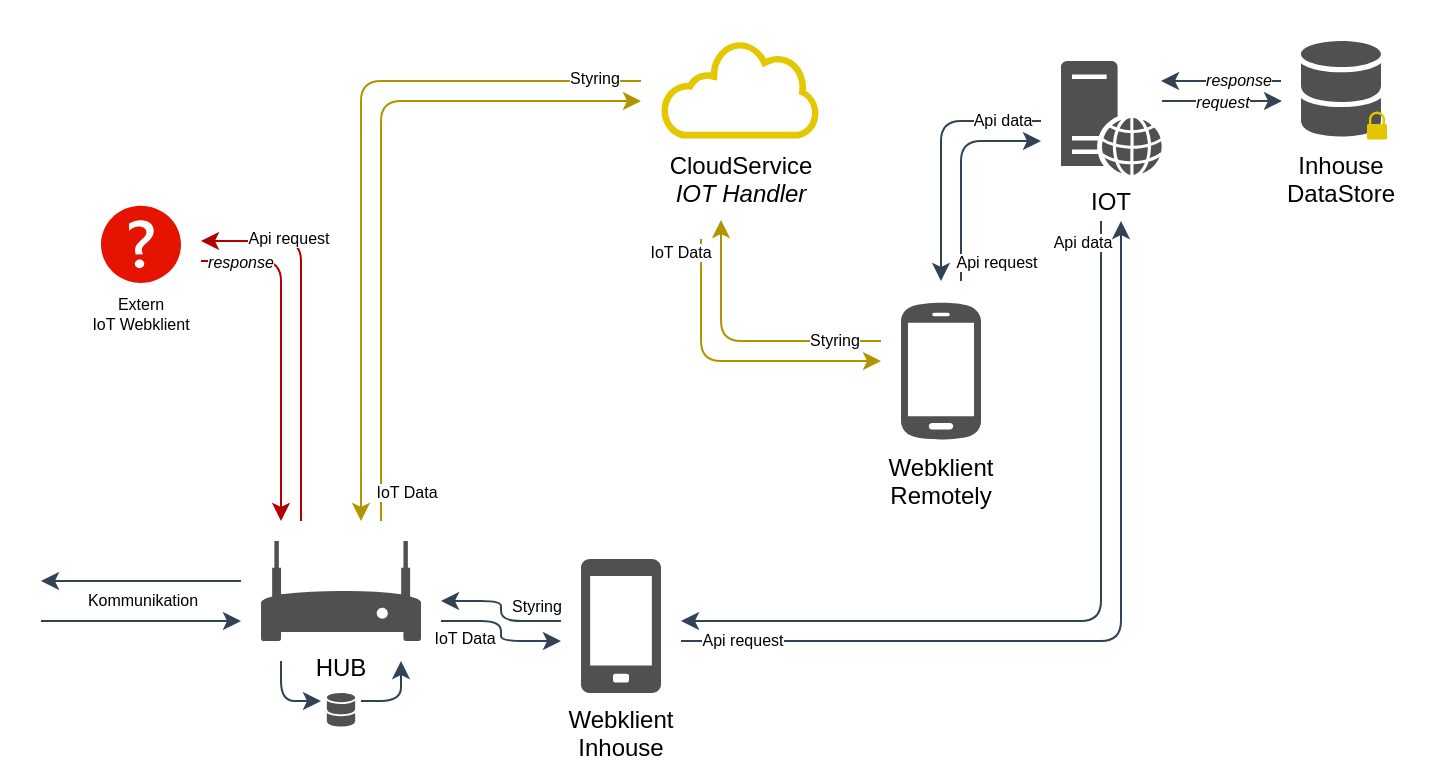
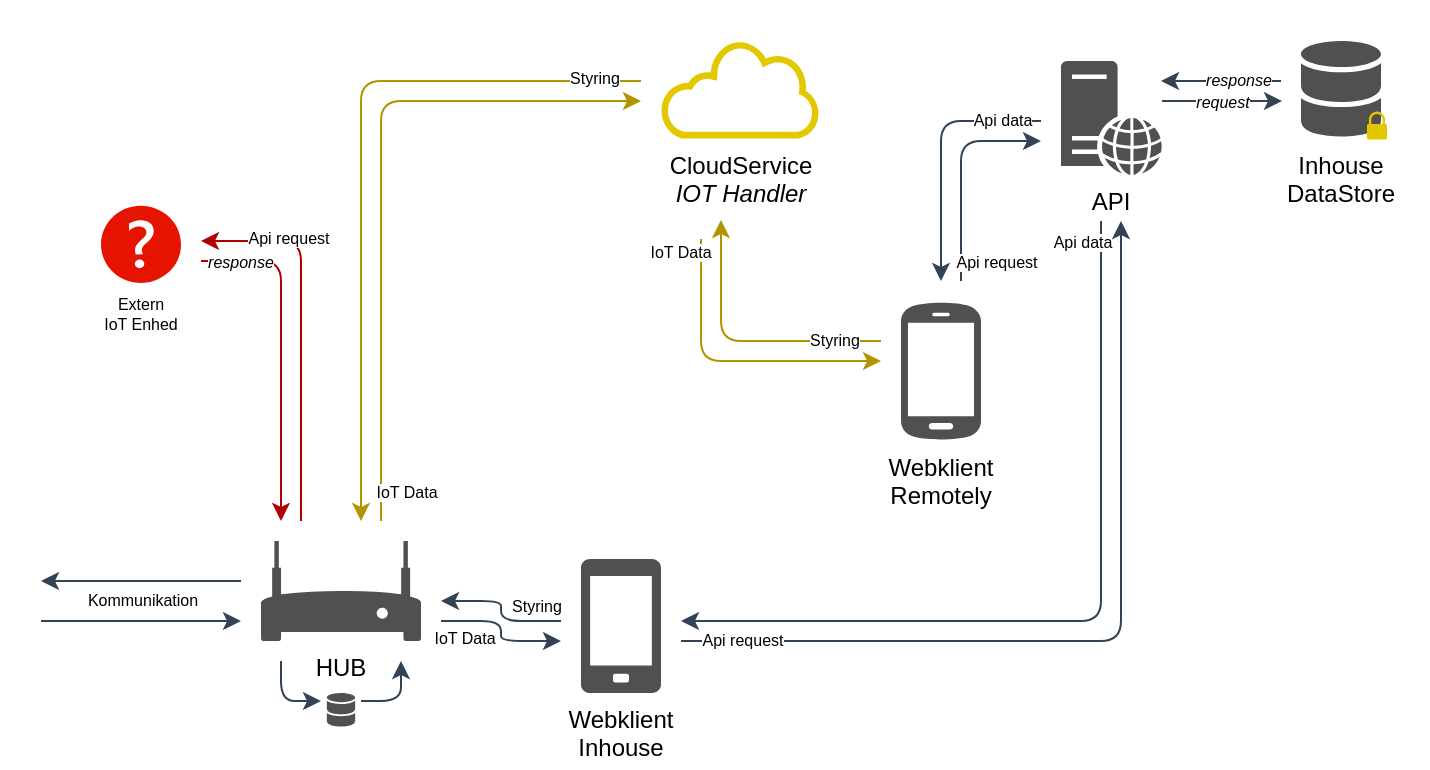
node "IOT": label "IOT" -> "API"
node "Extern IoT Webklient": label "Extern IoT Webklient" -> "Extern IoT Enhed"
